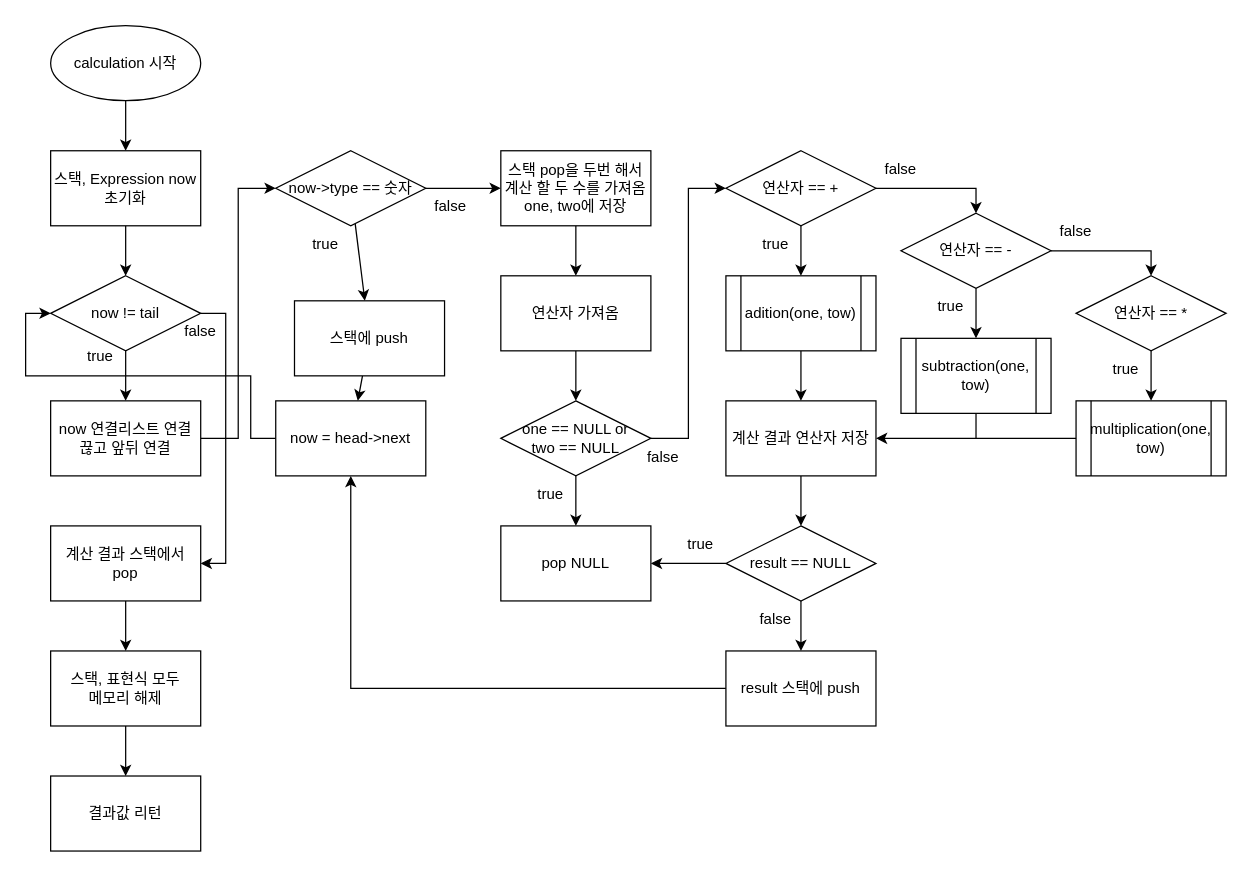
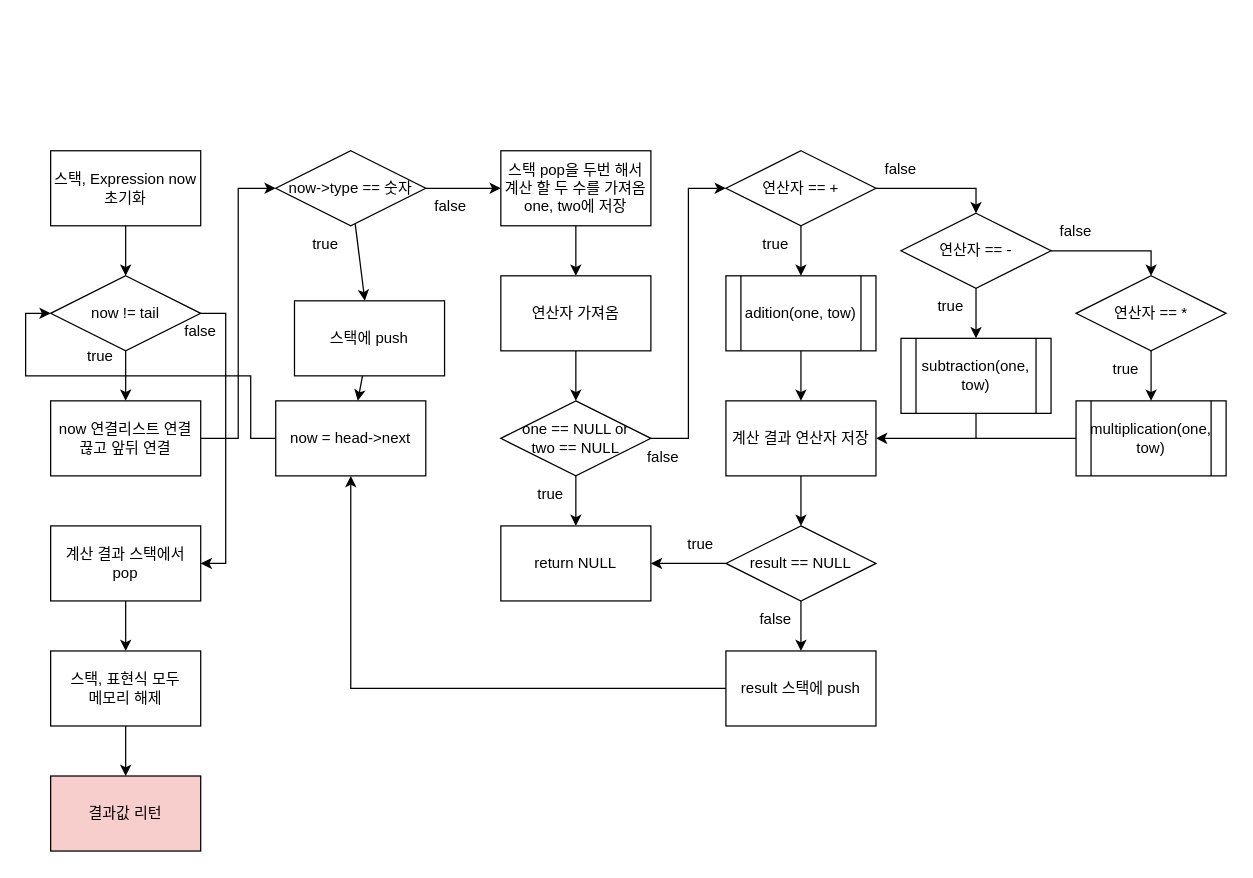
node "calculation 시작": removed
edge "calculation 시작" -> "스택, Expression now 초기화": removed
node "pop NULL": label "pop NULL" -> "return NULL"
node "결과값 리턴": fillcolor #ffffff -> #f8cecc
